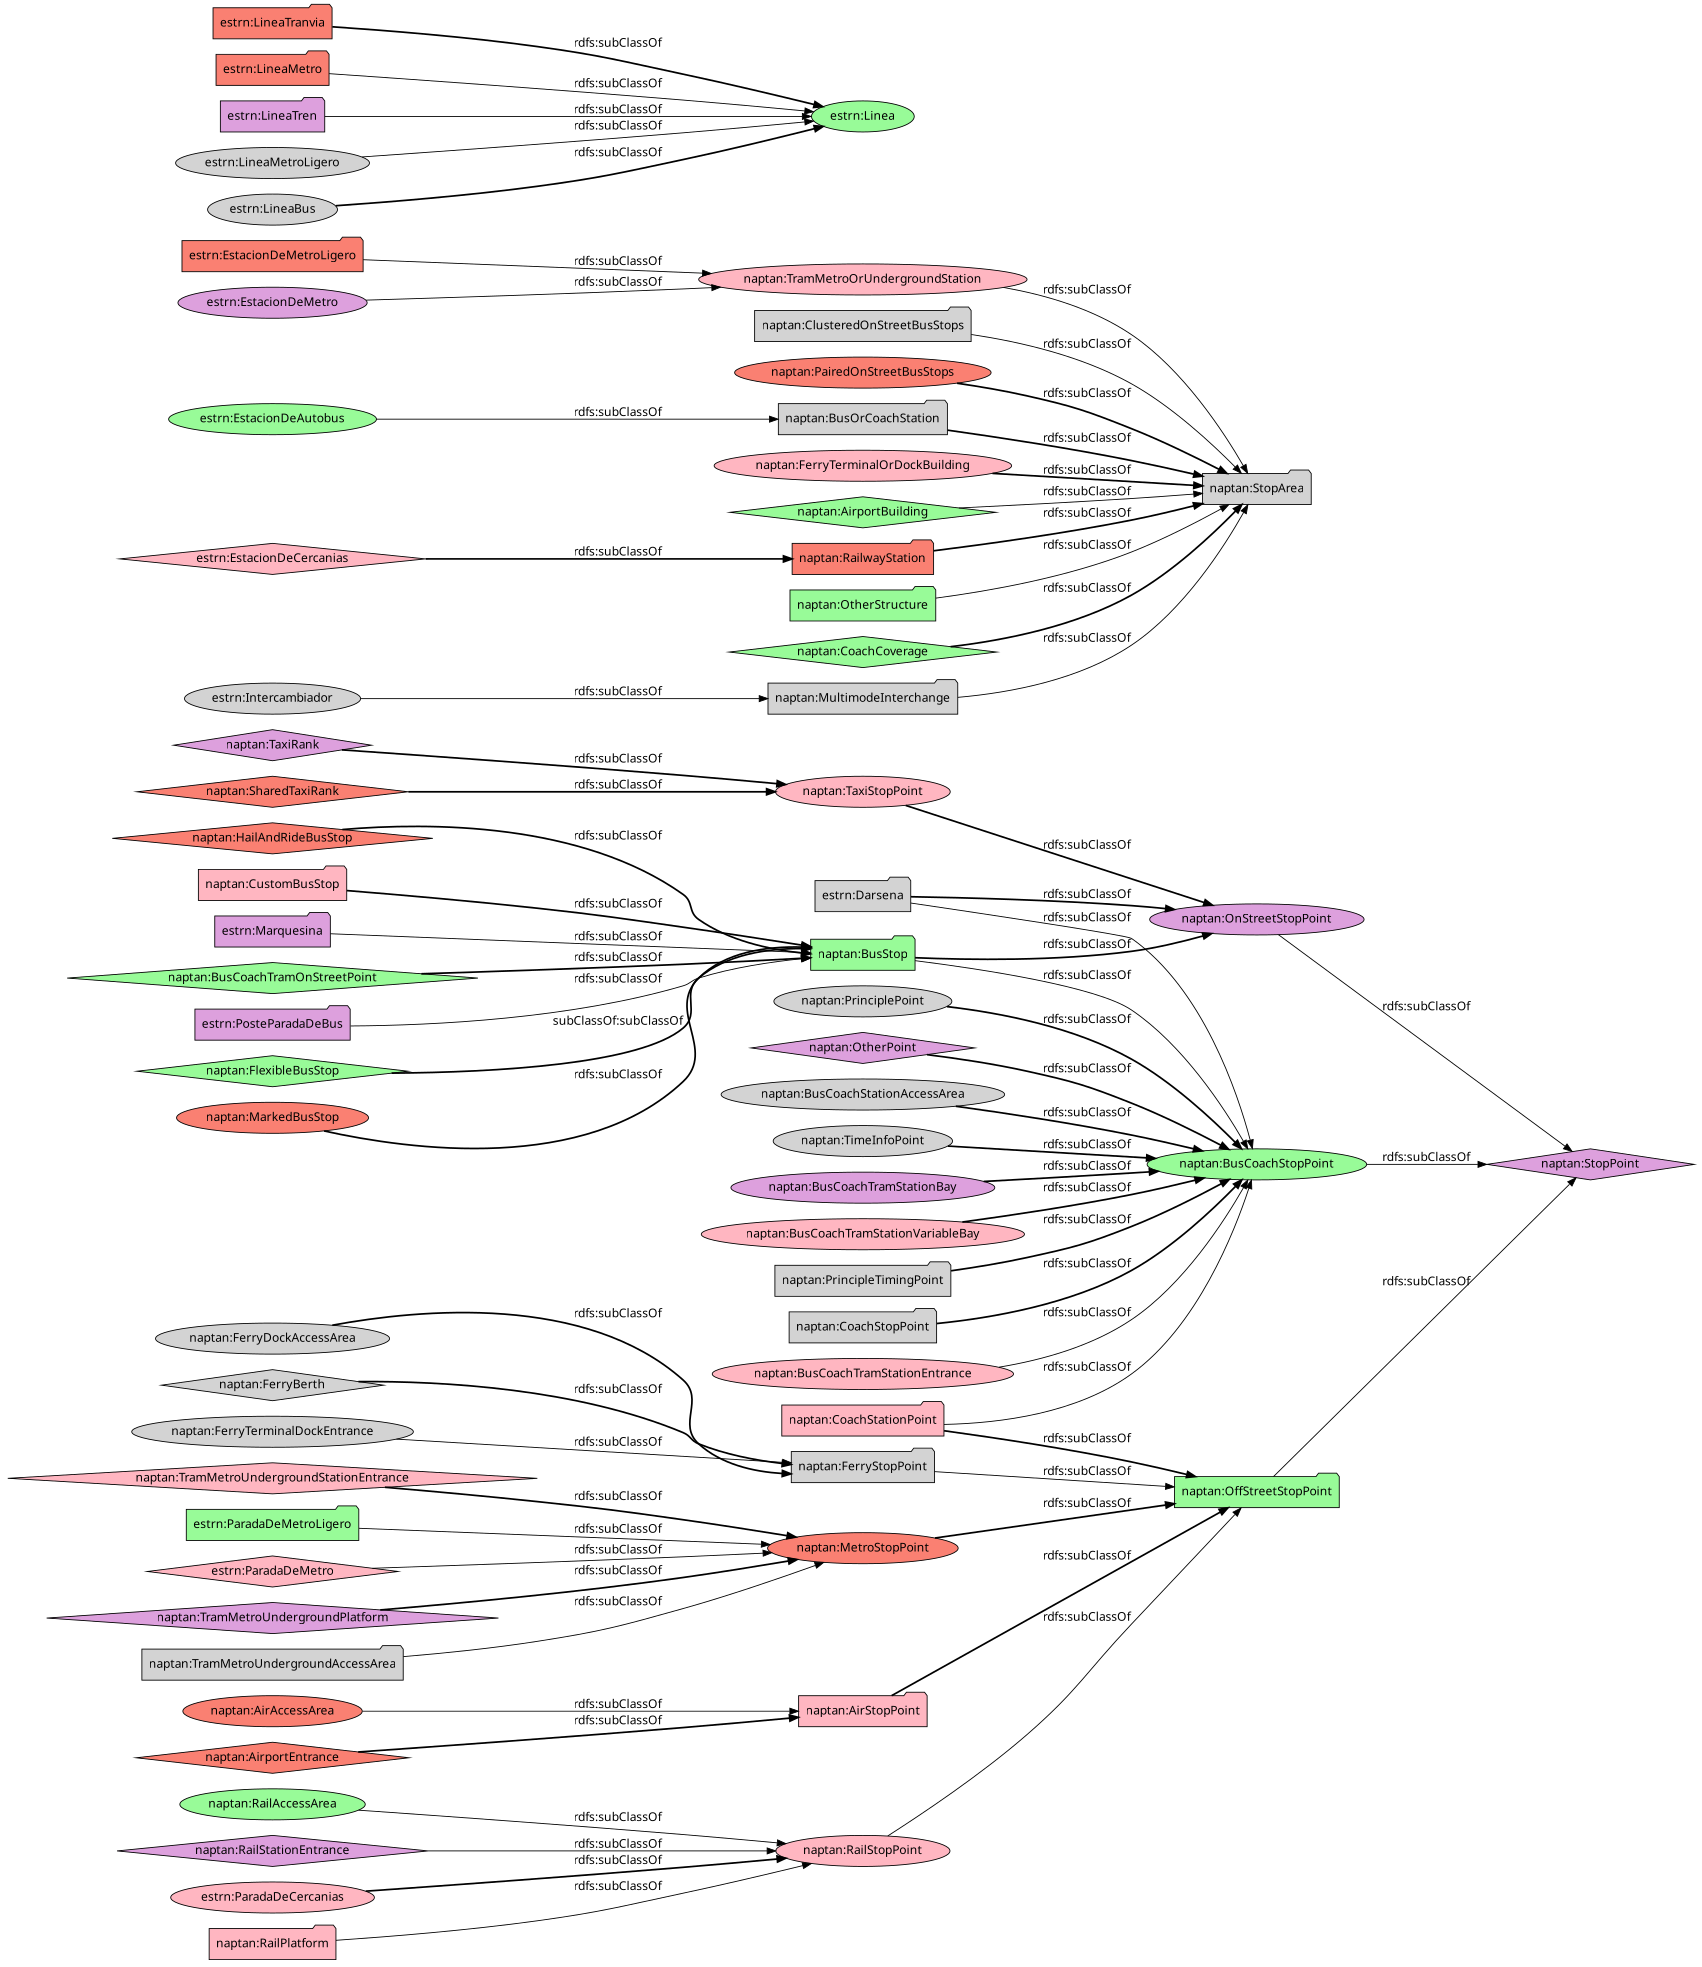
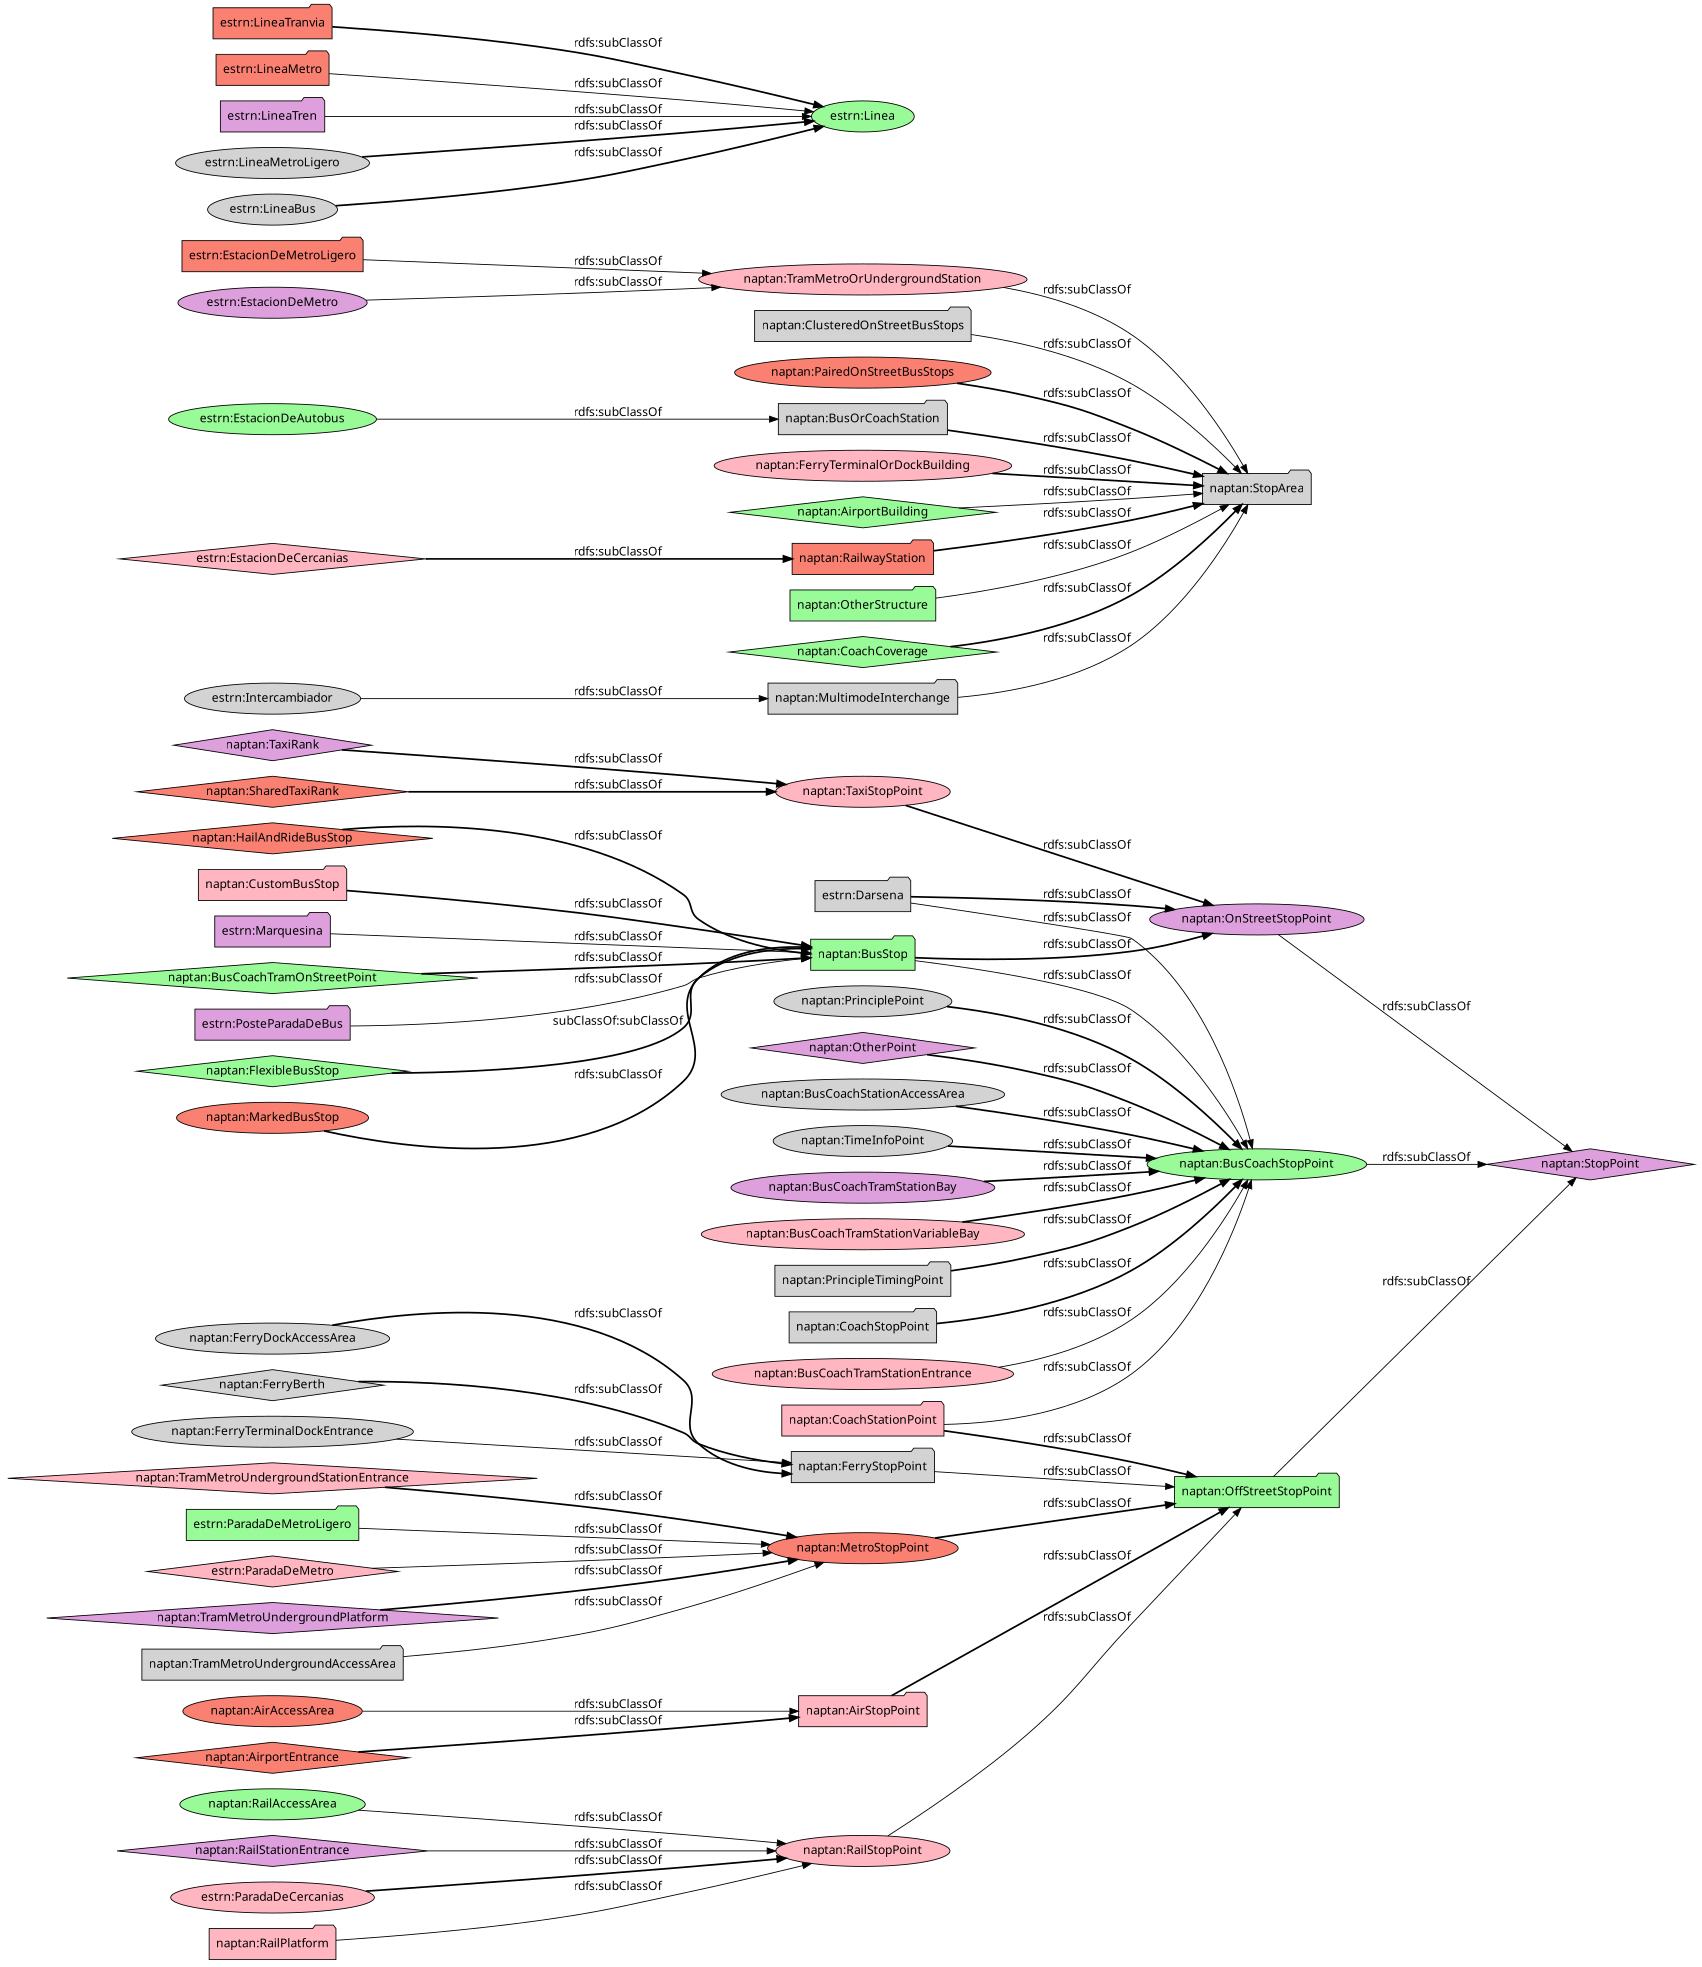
edge "estrn:LineaMetroLigero" -> "estrn:Linea": style solid -> bold
